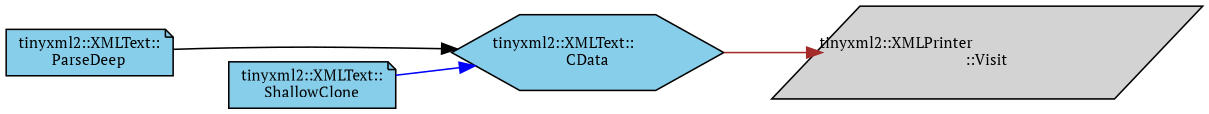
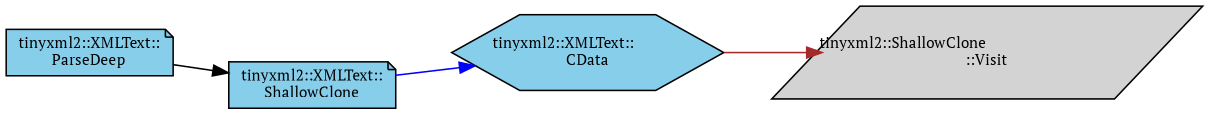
edge "tinyxml2::XMLText:: ParseDeep" -> "tinyxml2::XMLText:: CData": now "tinyxml2::XMLText:: ParseDeep" -> "tinyxml2::XMLText:: ShallowClone"
node "tinyxml2::XMLPrinter ::Visit": label "tinyxml2::XMLPrinter ::Visit" -> "tinyxml2::ShallowClone ::Visit"
